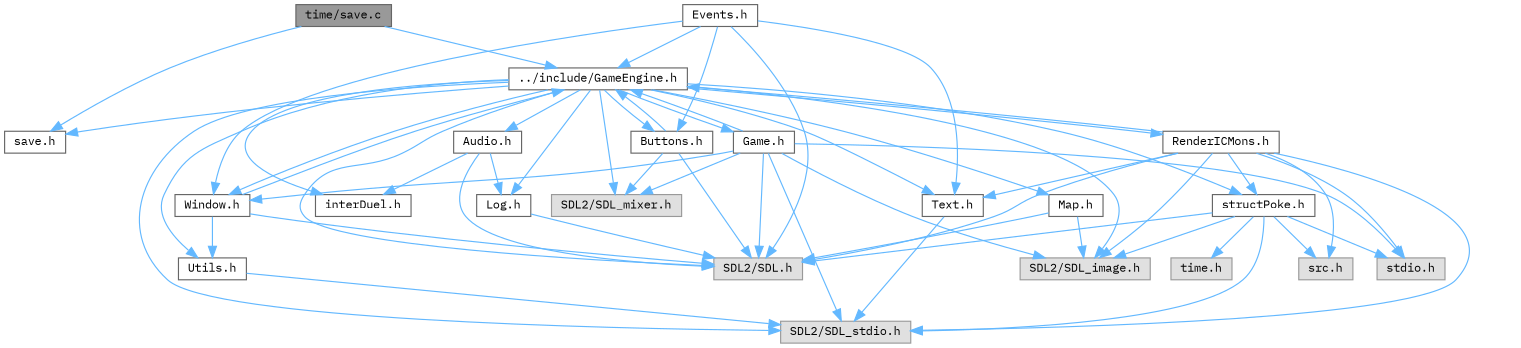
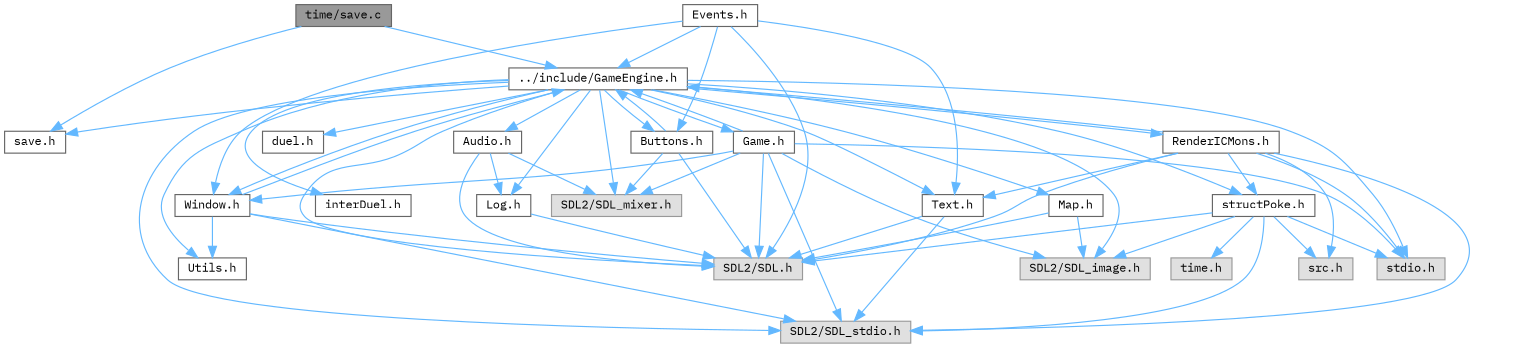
edge "../include/GameEngine.h" -> "stdio.h": added
node "duel.h": added
edge "Audio.h" -> "interDuel.h": now "Audio.h" -> "SDL2/SDL_mixer.h"
edge "RenderICMons.h" -> "SDL2/SDL_image.h": removed
edge "Text.h" -> "SDL2/SDL.h": added
edge "Utils.h" -> "SDL2/SDL_stdio.h": now "Window.h" -> "SDL2/SDL_stdio.h"
